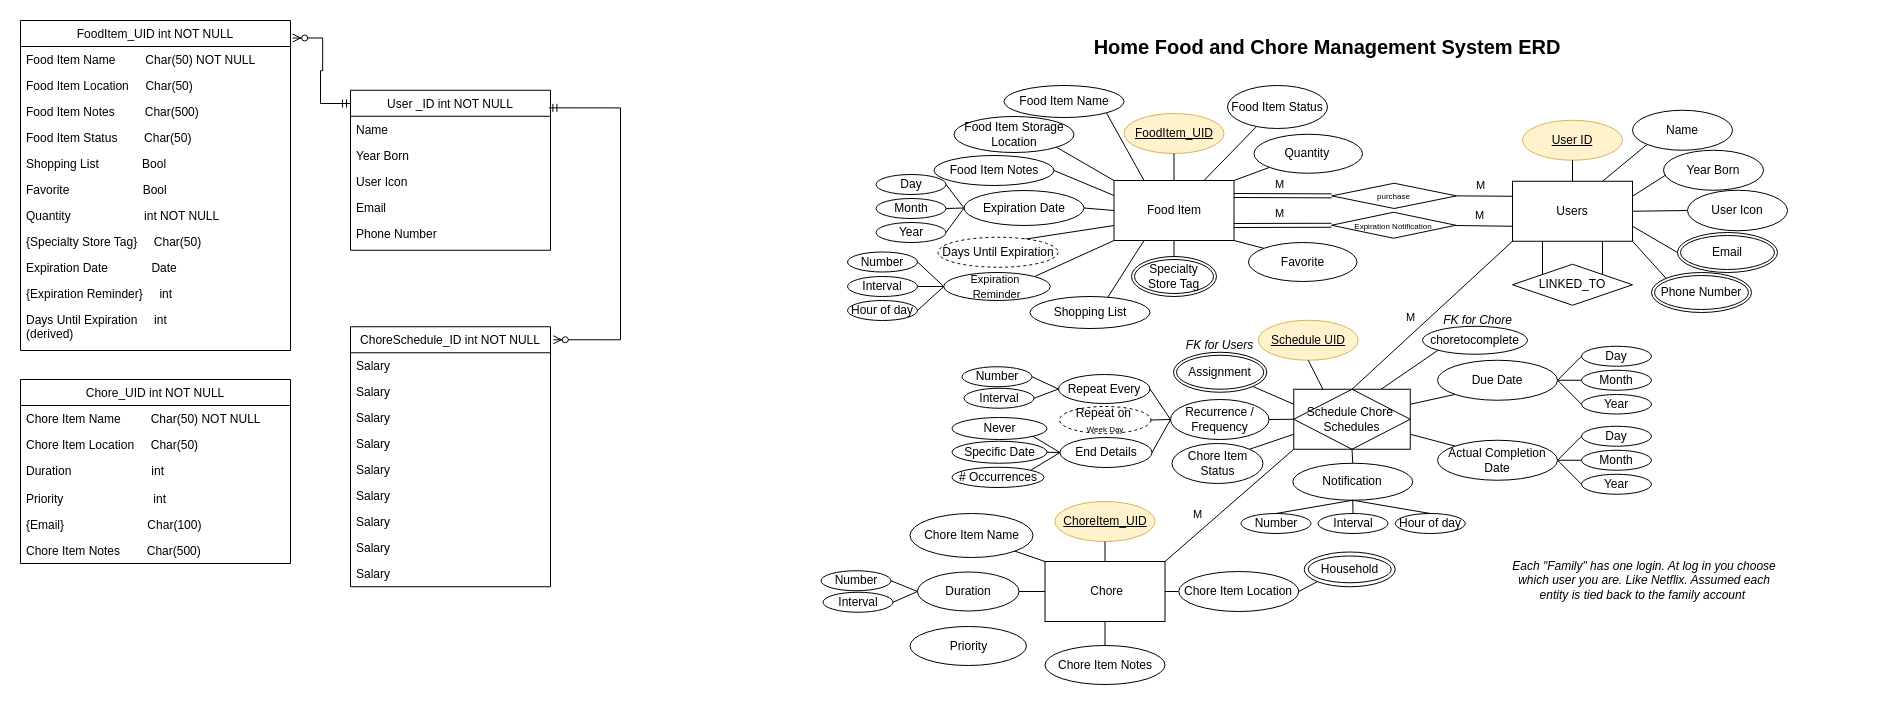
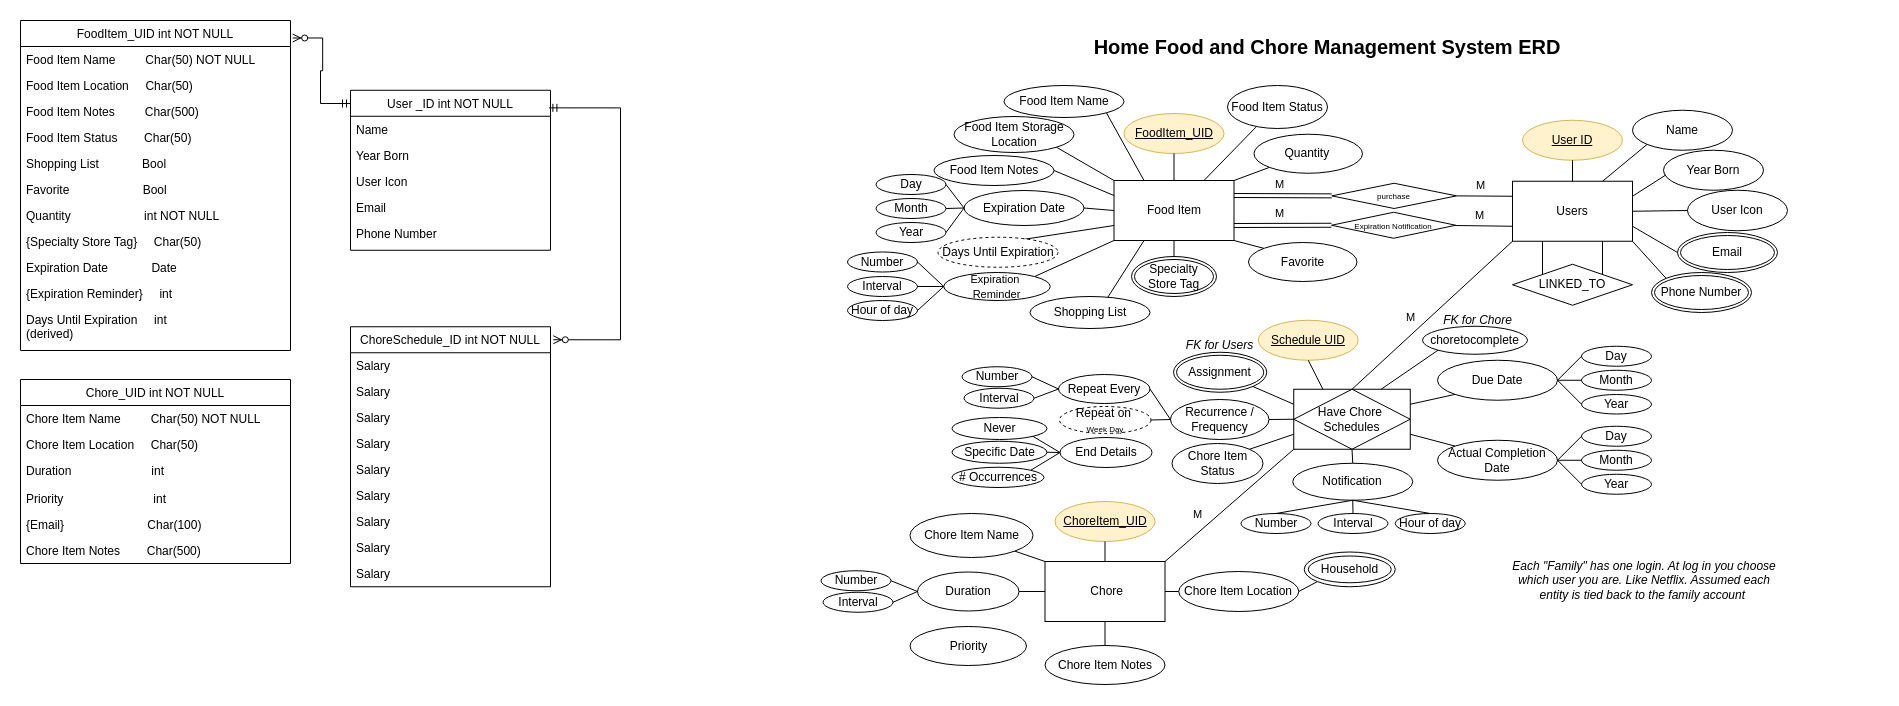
node "Schedule Chore Schedules": label "Schedule Chore Schedules" -> "Have Chore Schedules"
edge "Recurrence / Frequency" -- "End Details": removed
